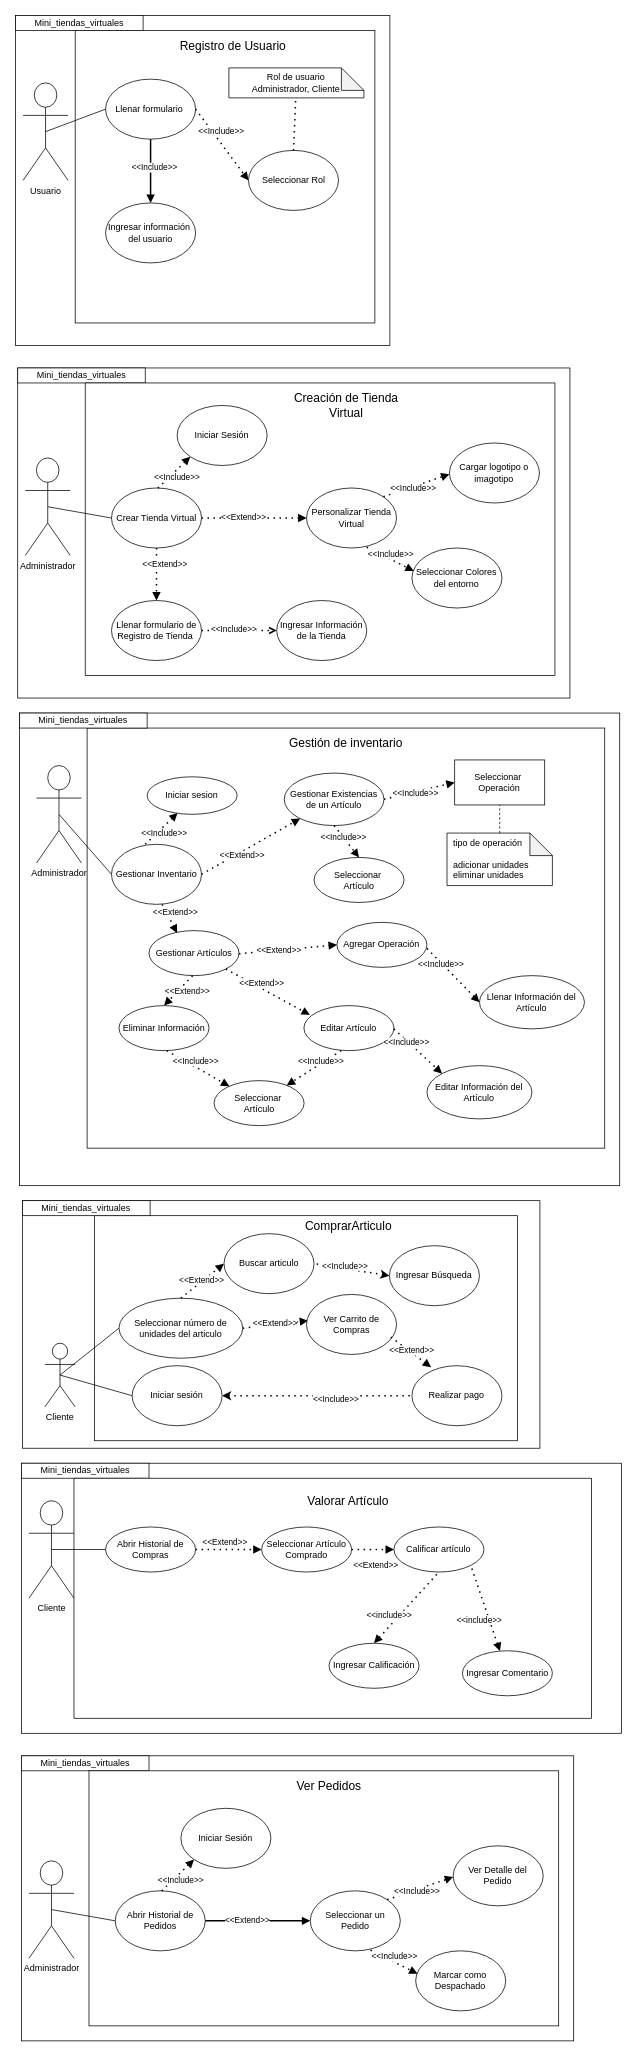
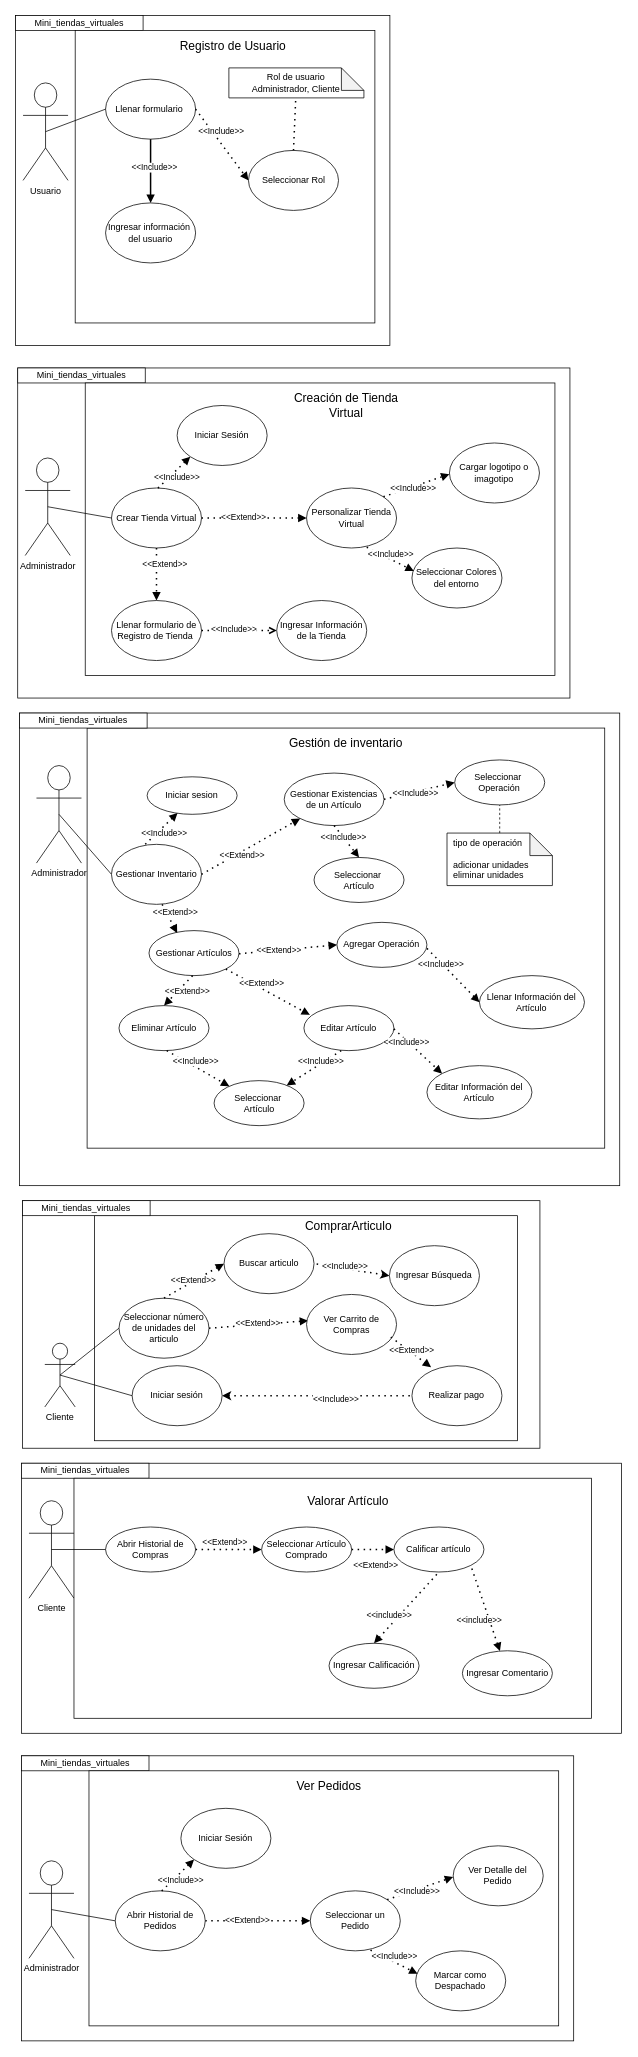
node "Seleccionar Operación": shape rectangle -> ellipse
node "Eliminar Información": label "Eliminar Información" -> "Eliminar Artículo"
node "Seleccionar número de unidades del articulo": size 124x60 -> 90x60
edge "Abrir Historial de Pedidos" -> "Seleccionar un Pedido": style solid -> dashed
